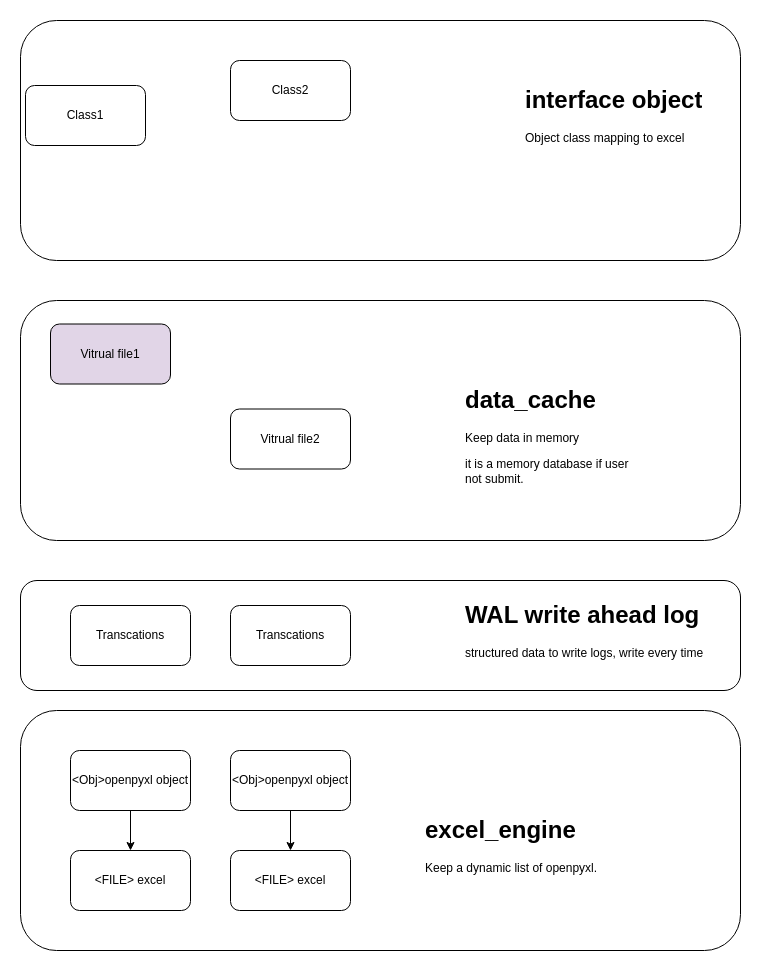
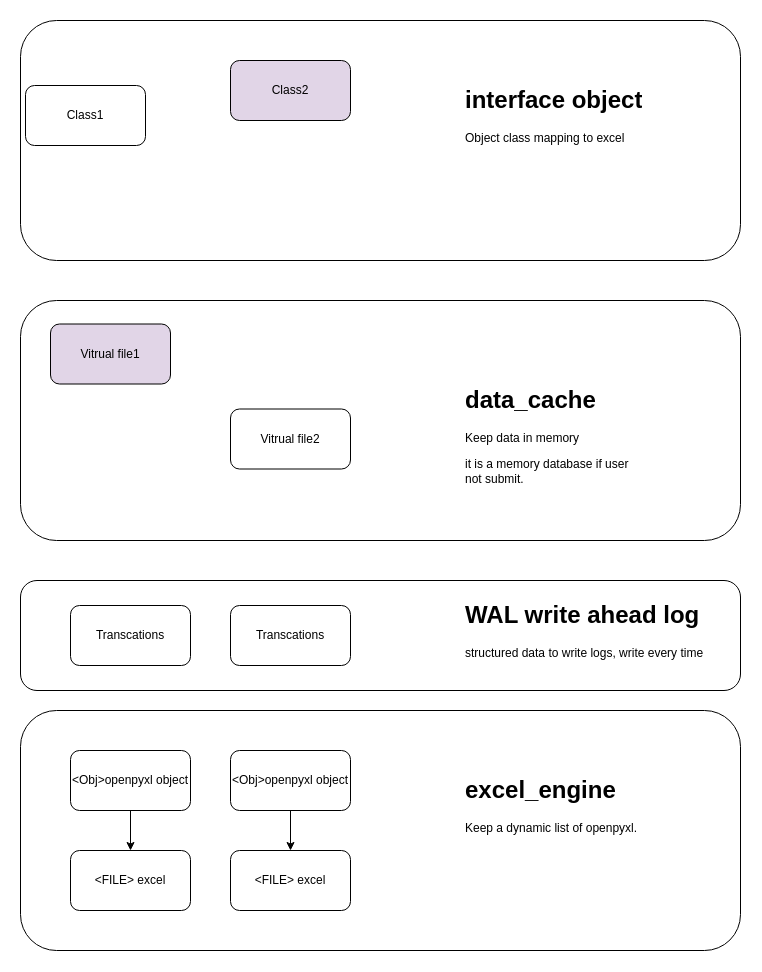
node "Class2": fillcolor #ffffff -> #e1d5e7
node "interface objectObject class mapping to excel": moved (616, 141) -> (556, 141)
node "excel_engineKeep a dynamic list of openpyxl.": moved (516, 871) -> (556, 831)
